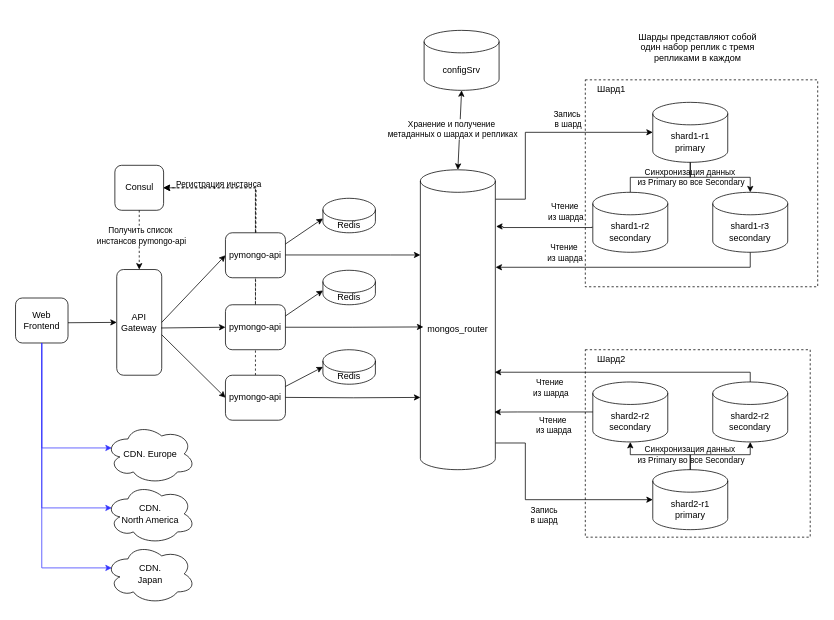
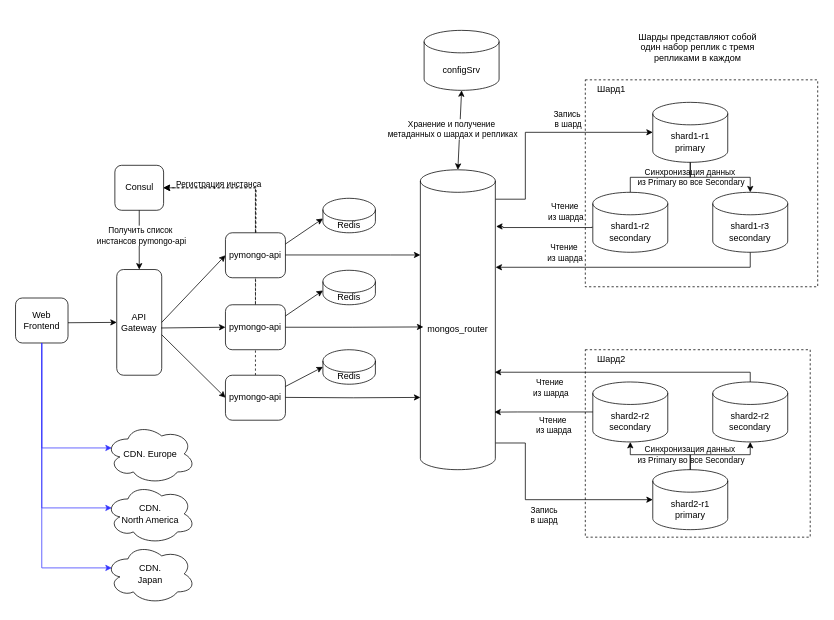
edge "Consul" -> "API Gateway": style dashed -> solid
